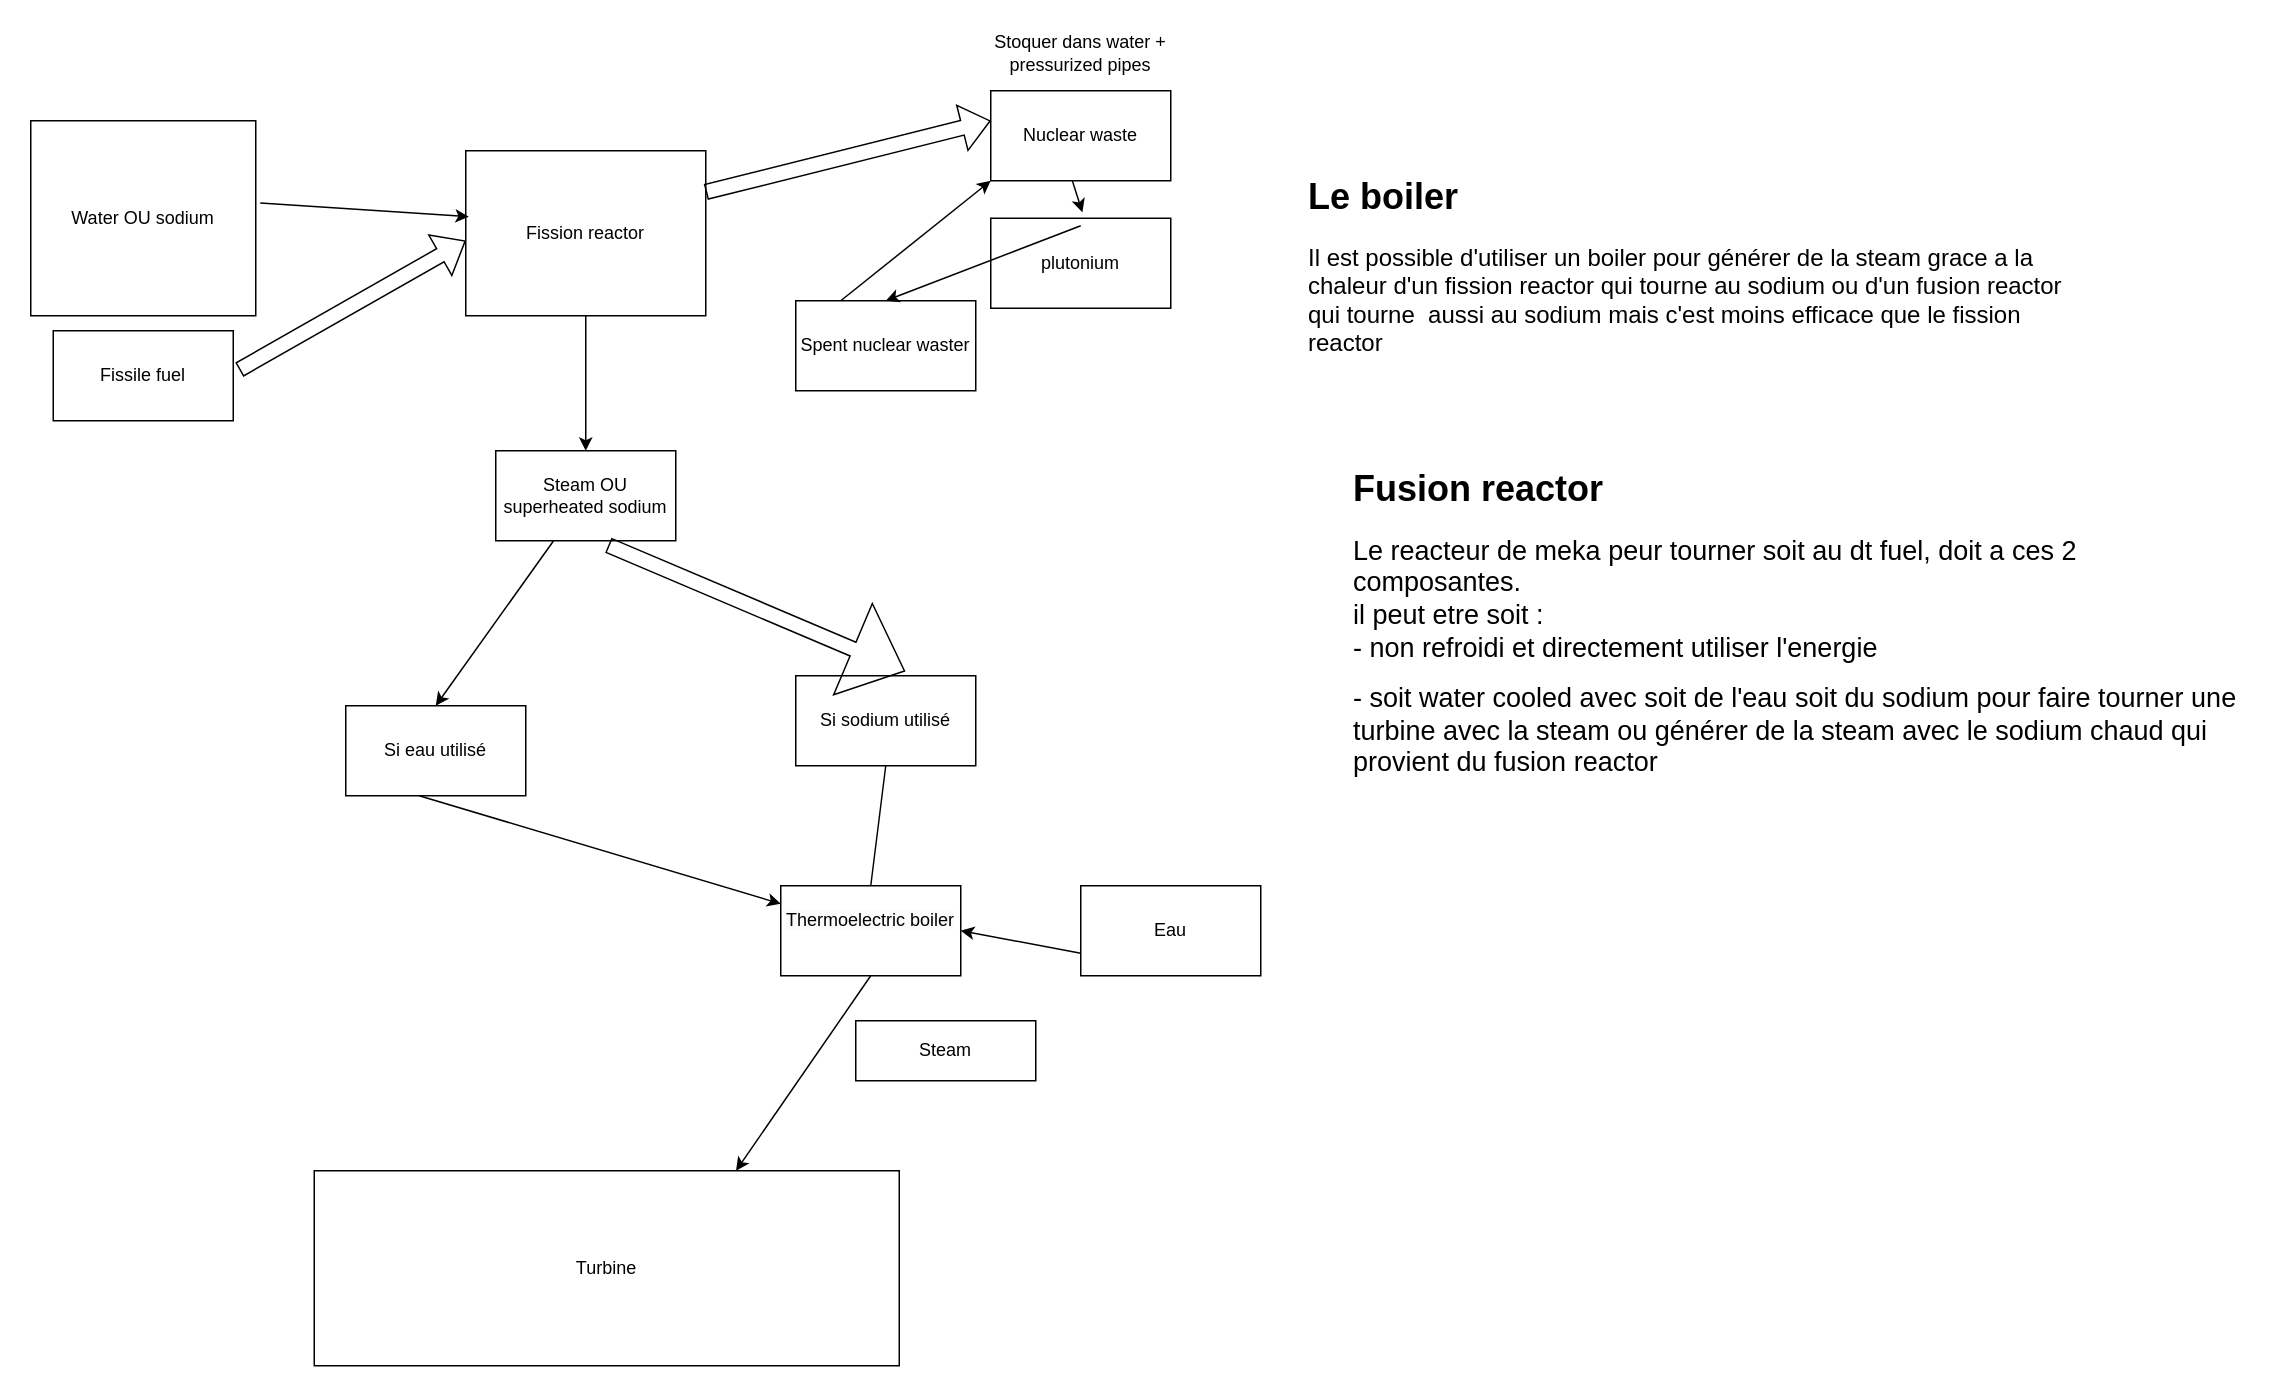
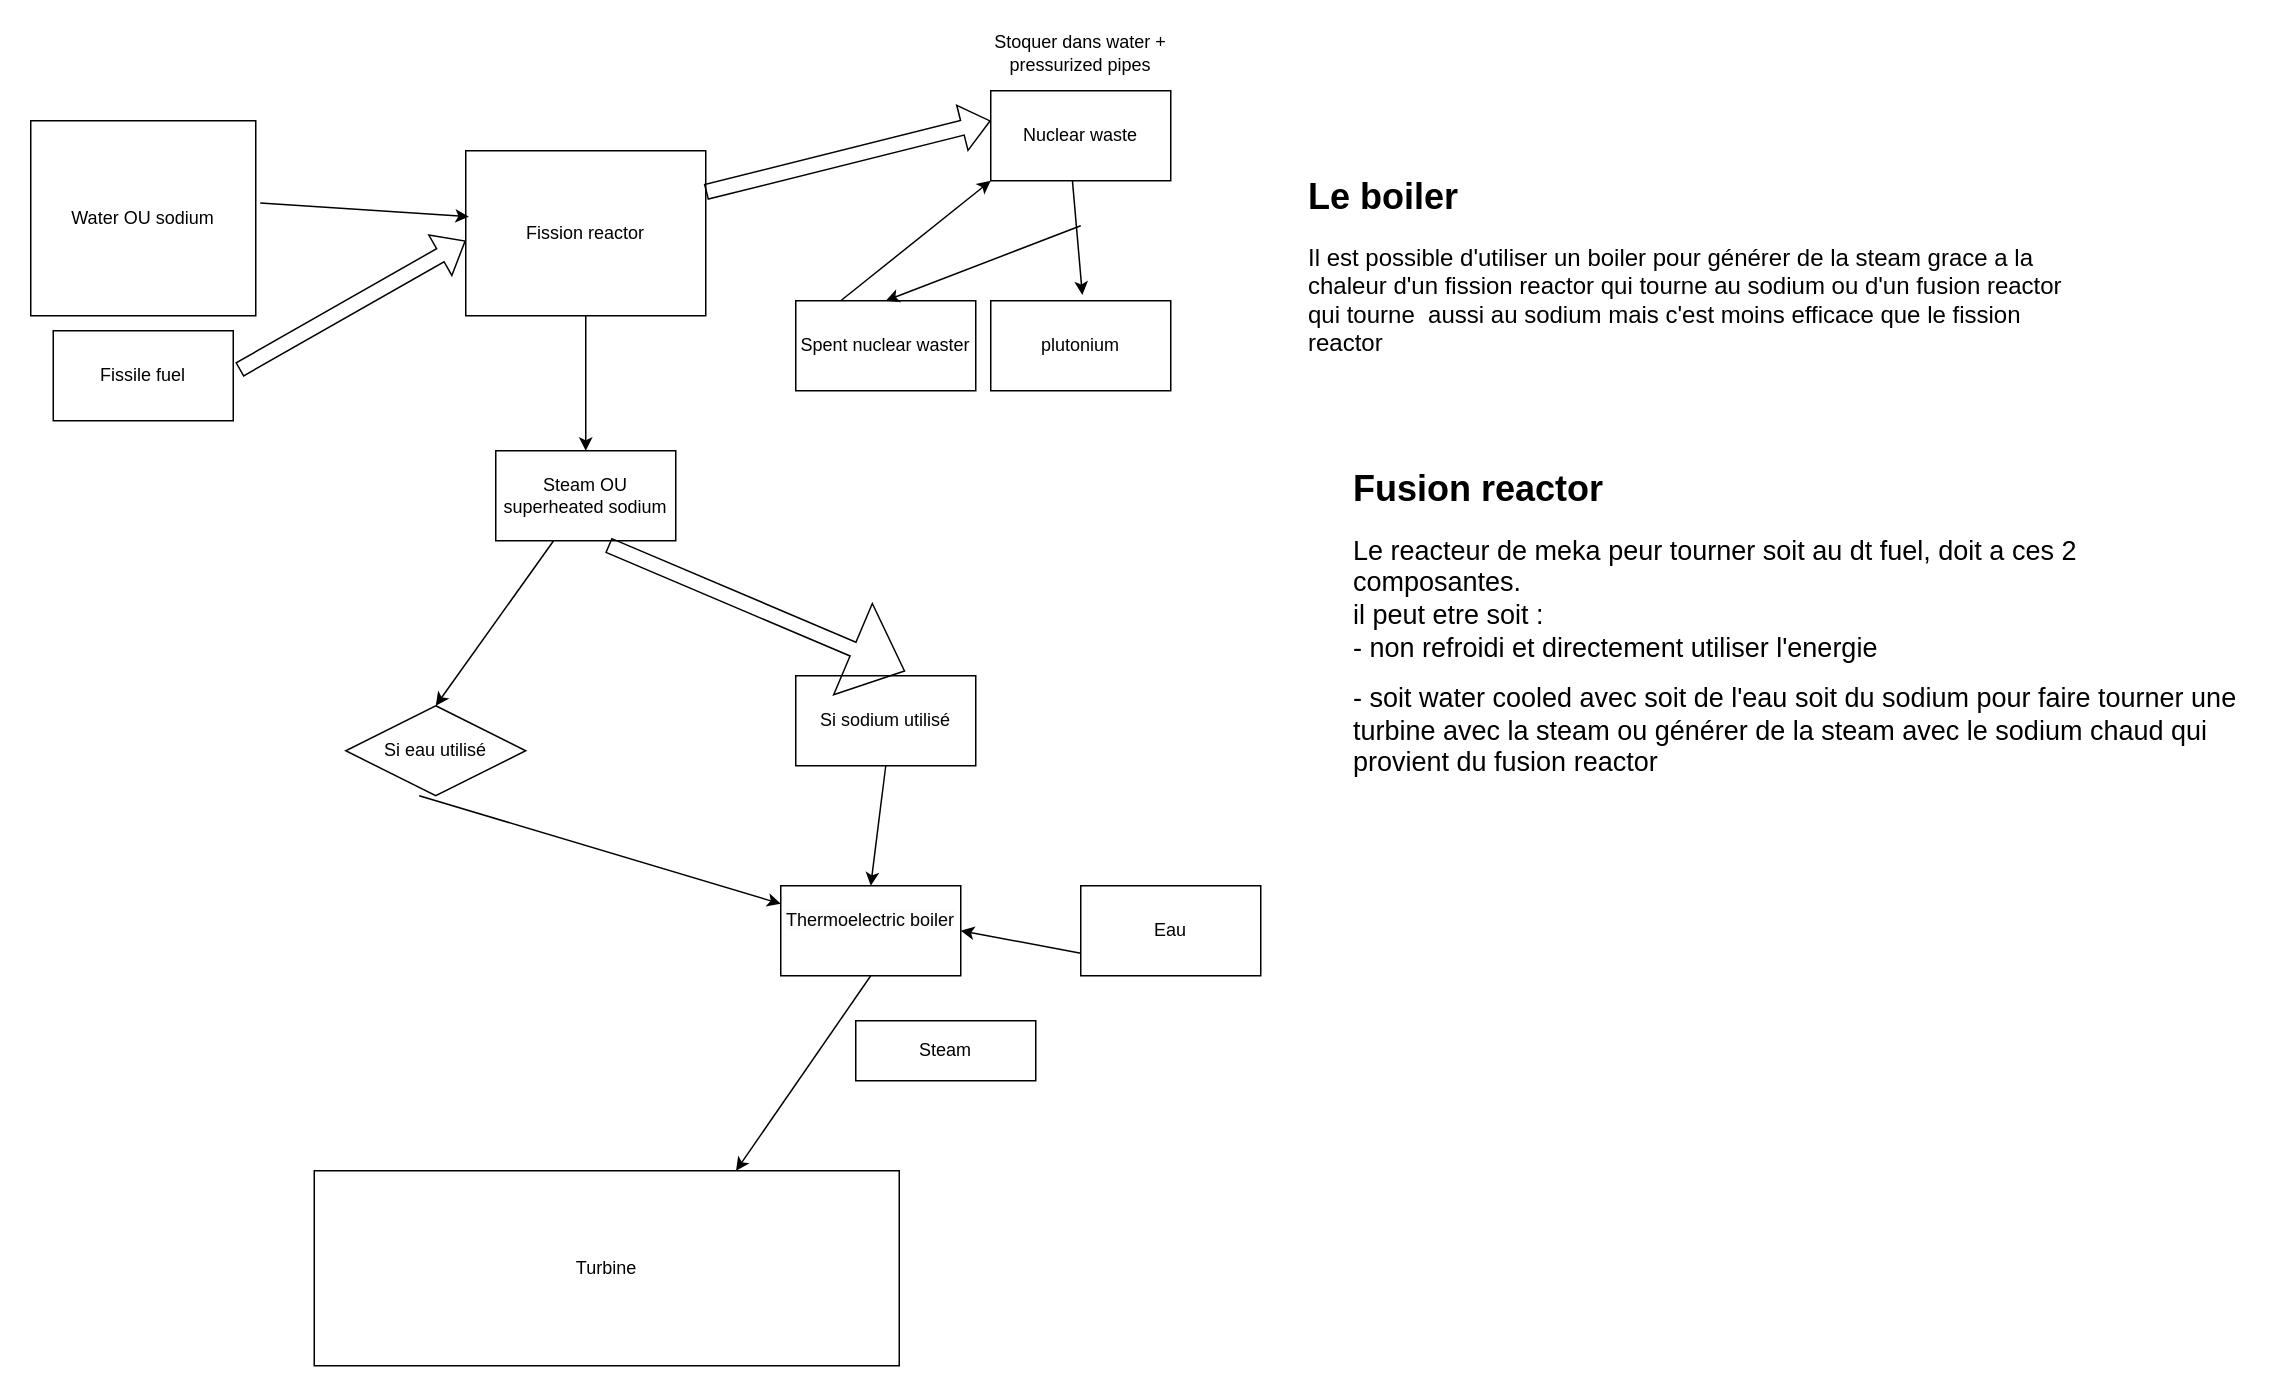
node "plutonium": moved (1081, 263) -> (1081, 346)
node "Si eau utilisé": shape rectangle -> diamond
edge "Si sodium utilisé" -- "Thermoelectric boiler": arrowhead none -> classic
